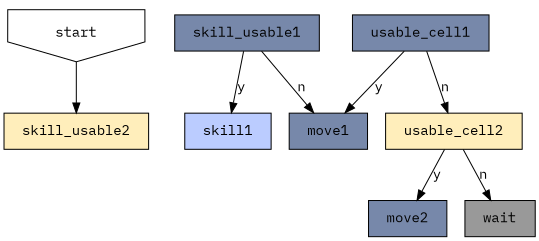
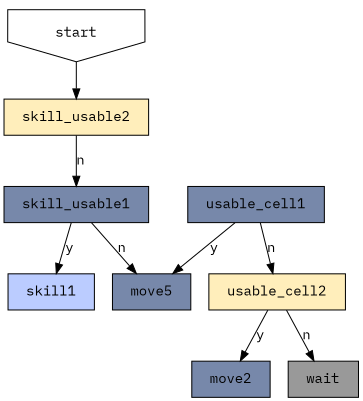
node "move1": label "move1" -> "move5"
edge "skill_usable2" -> "skill_usable1": added, label "n"
